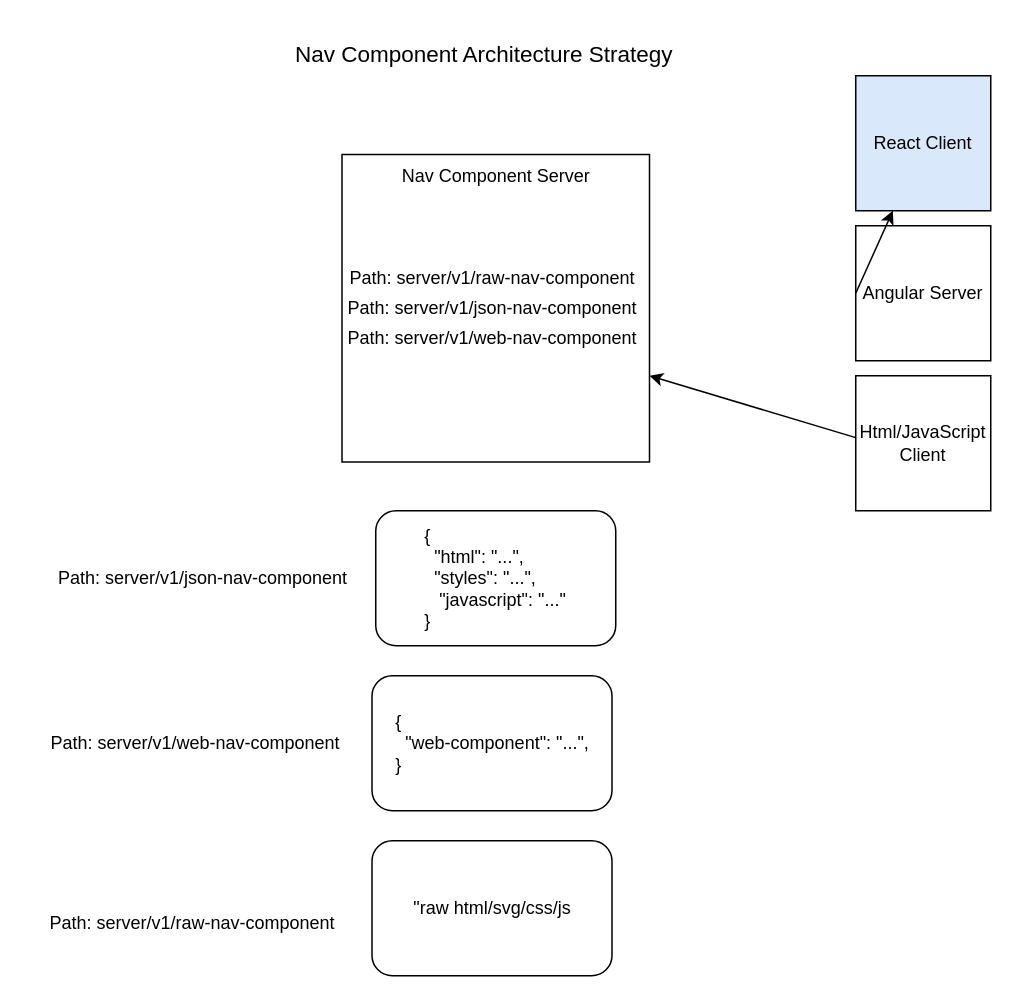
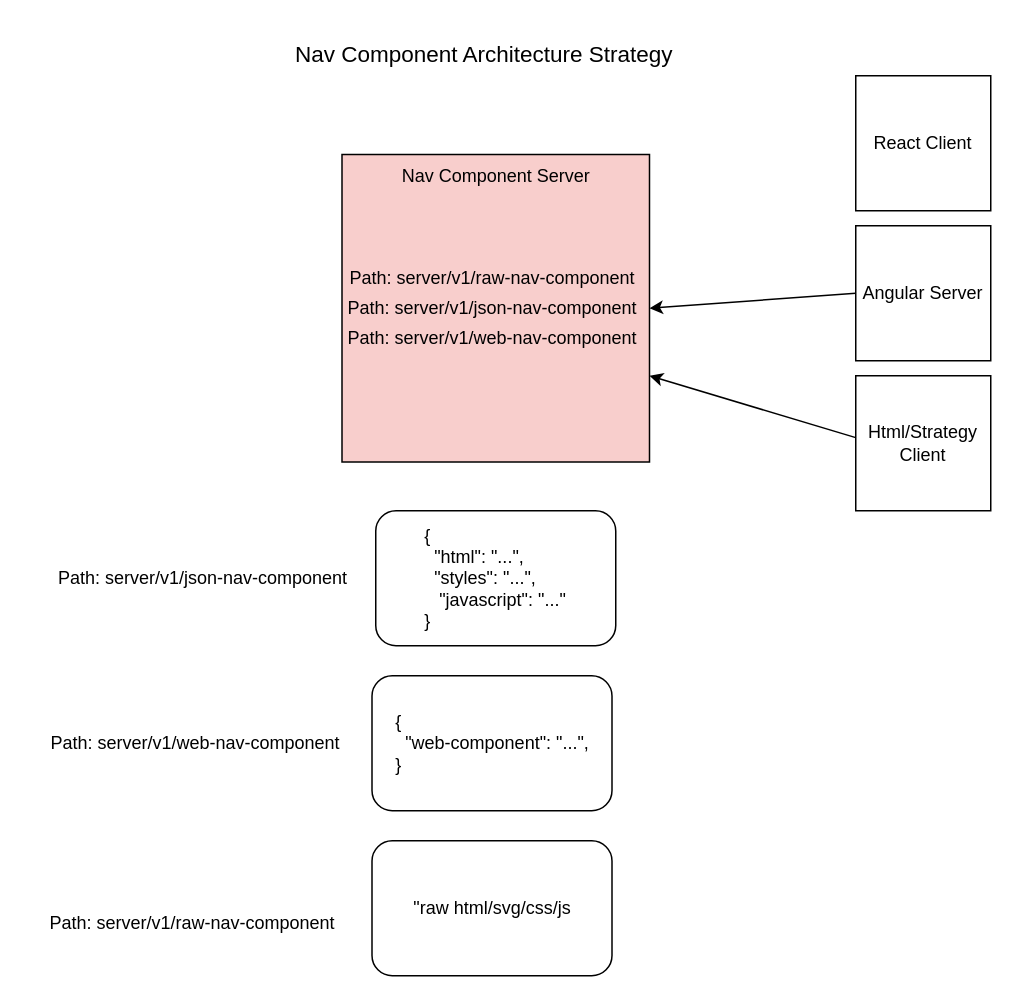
node "React Client": fillcolor #dae8fc -> #ffffff
edge "Angular Server" -> "React Client": now "Angular Server" -> "Nav Component Server"
node "Nav Component Server": fillcolor #ffffff -> #f8cecc
node "Html/JavaScript Client": label "Html/JavaScript Client" -> "Html/Strategy Client"
